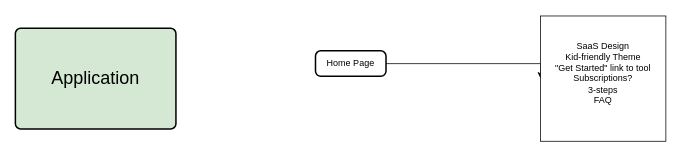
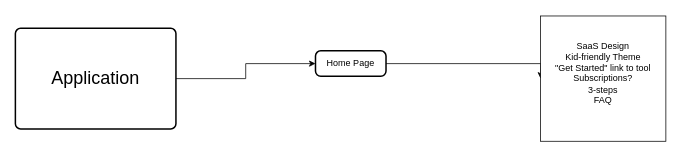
edge "Application" -> "Home Page": added
node "Application": fillcolor #d5e8d4 -> #ffffff
